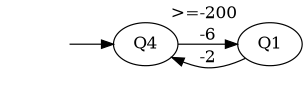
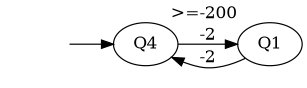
edge "Q4" -> "Q1 >=-200": label "-6" -> "-2"
